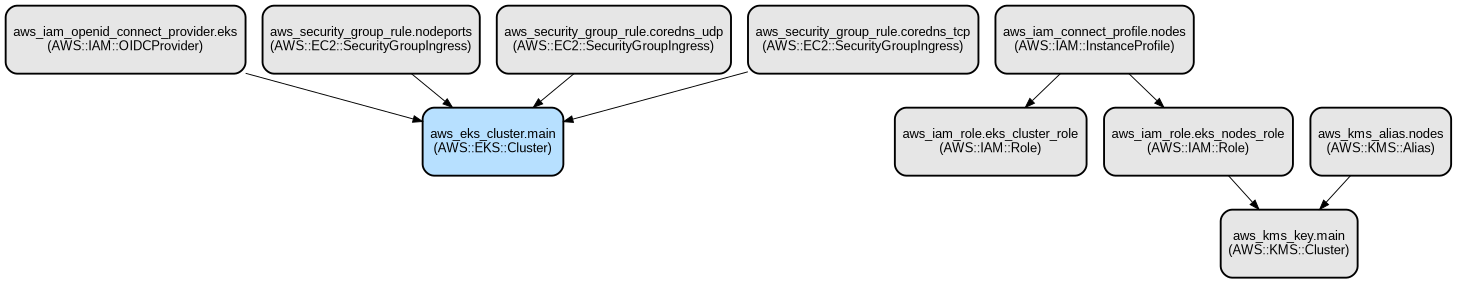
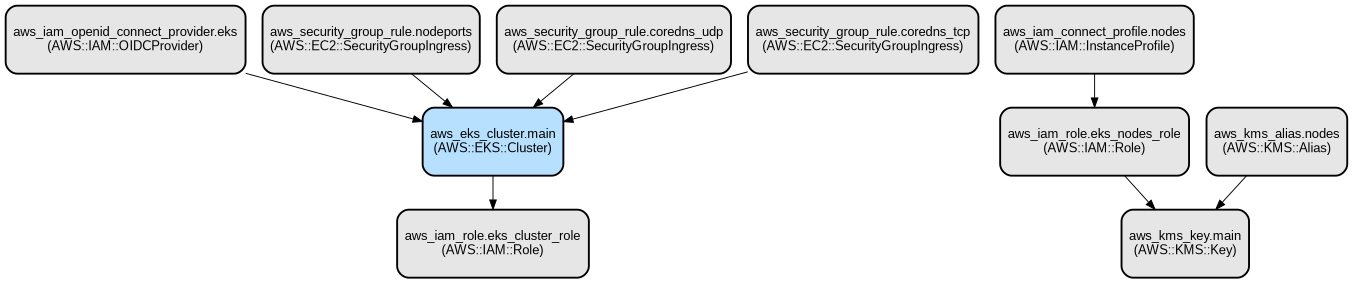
edge "aws_iam_connect_profile.nodes (AWS::IAM::InstanceProfile)" -> "aws_iam_role.eks_cluster_role (AWS::IAM::Role)": now "aws_eks_cluster.main (AWS::EKS::Cluster)" -> "aws_iam_role.eks_cluster_role (AWS::IAM::Role)"
node "aws_kms_key.main (AWS::KMS::Cluster)": label "aws_kms_key.main (AWS::KMS::Cluster)" -> "aws_kms_key.main (AWS::KMS::Key)"
